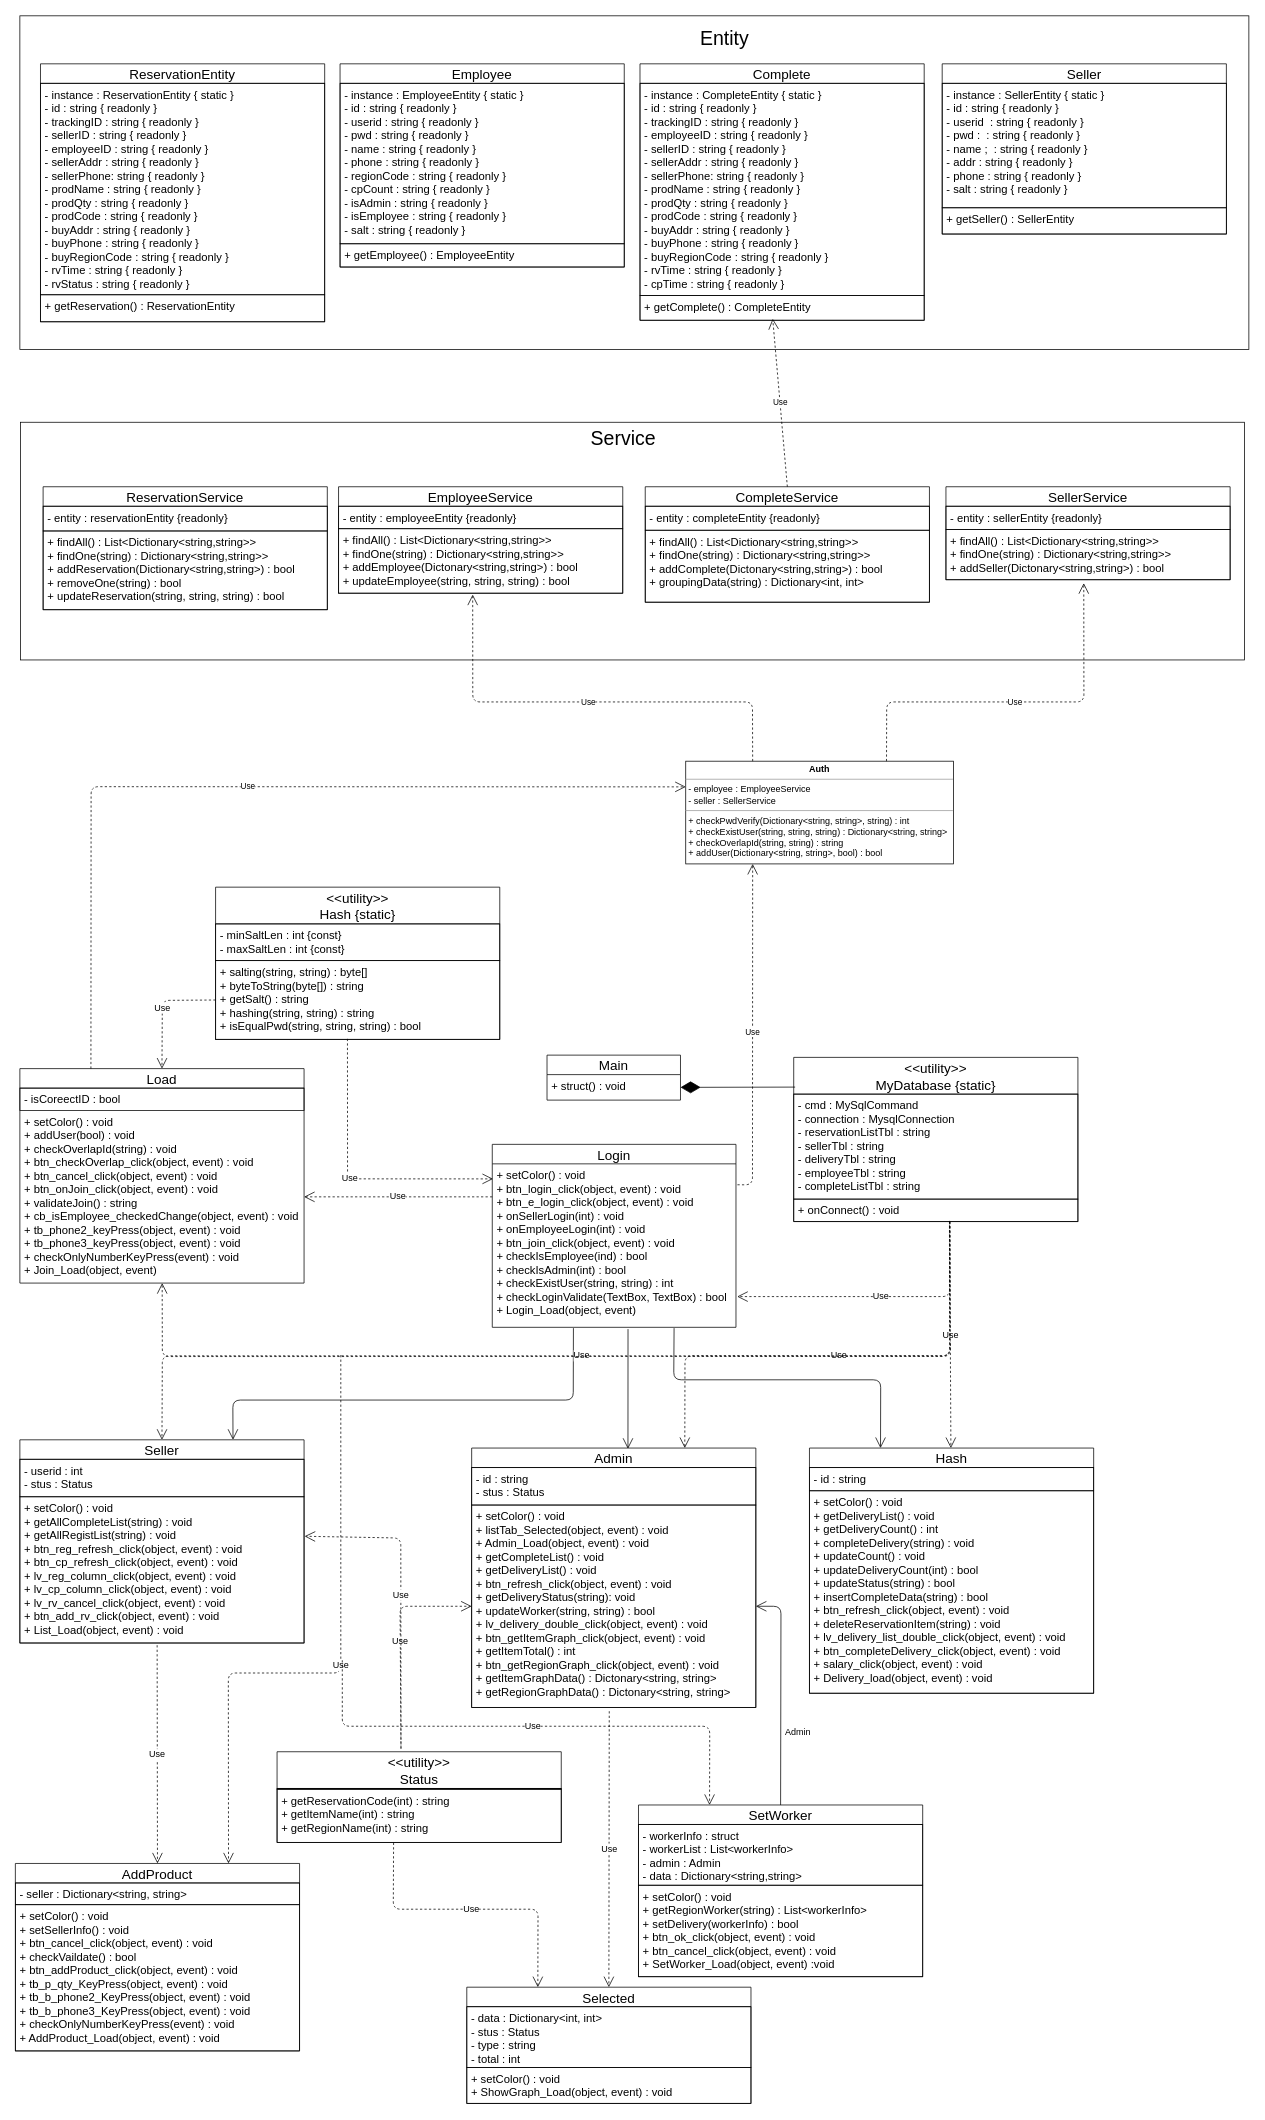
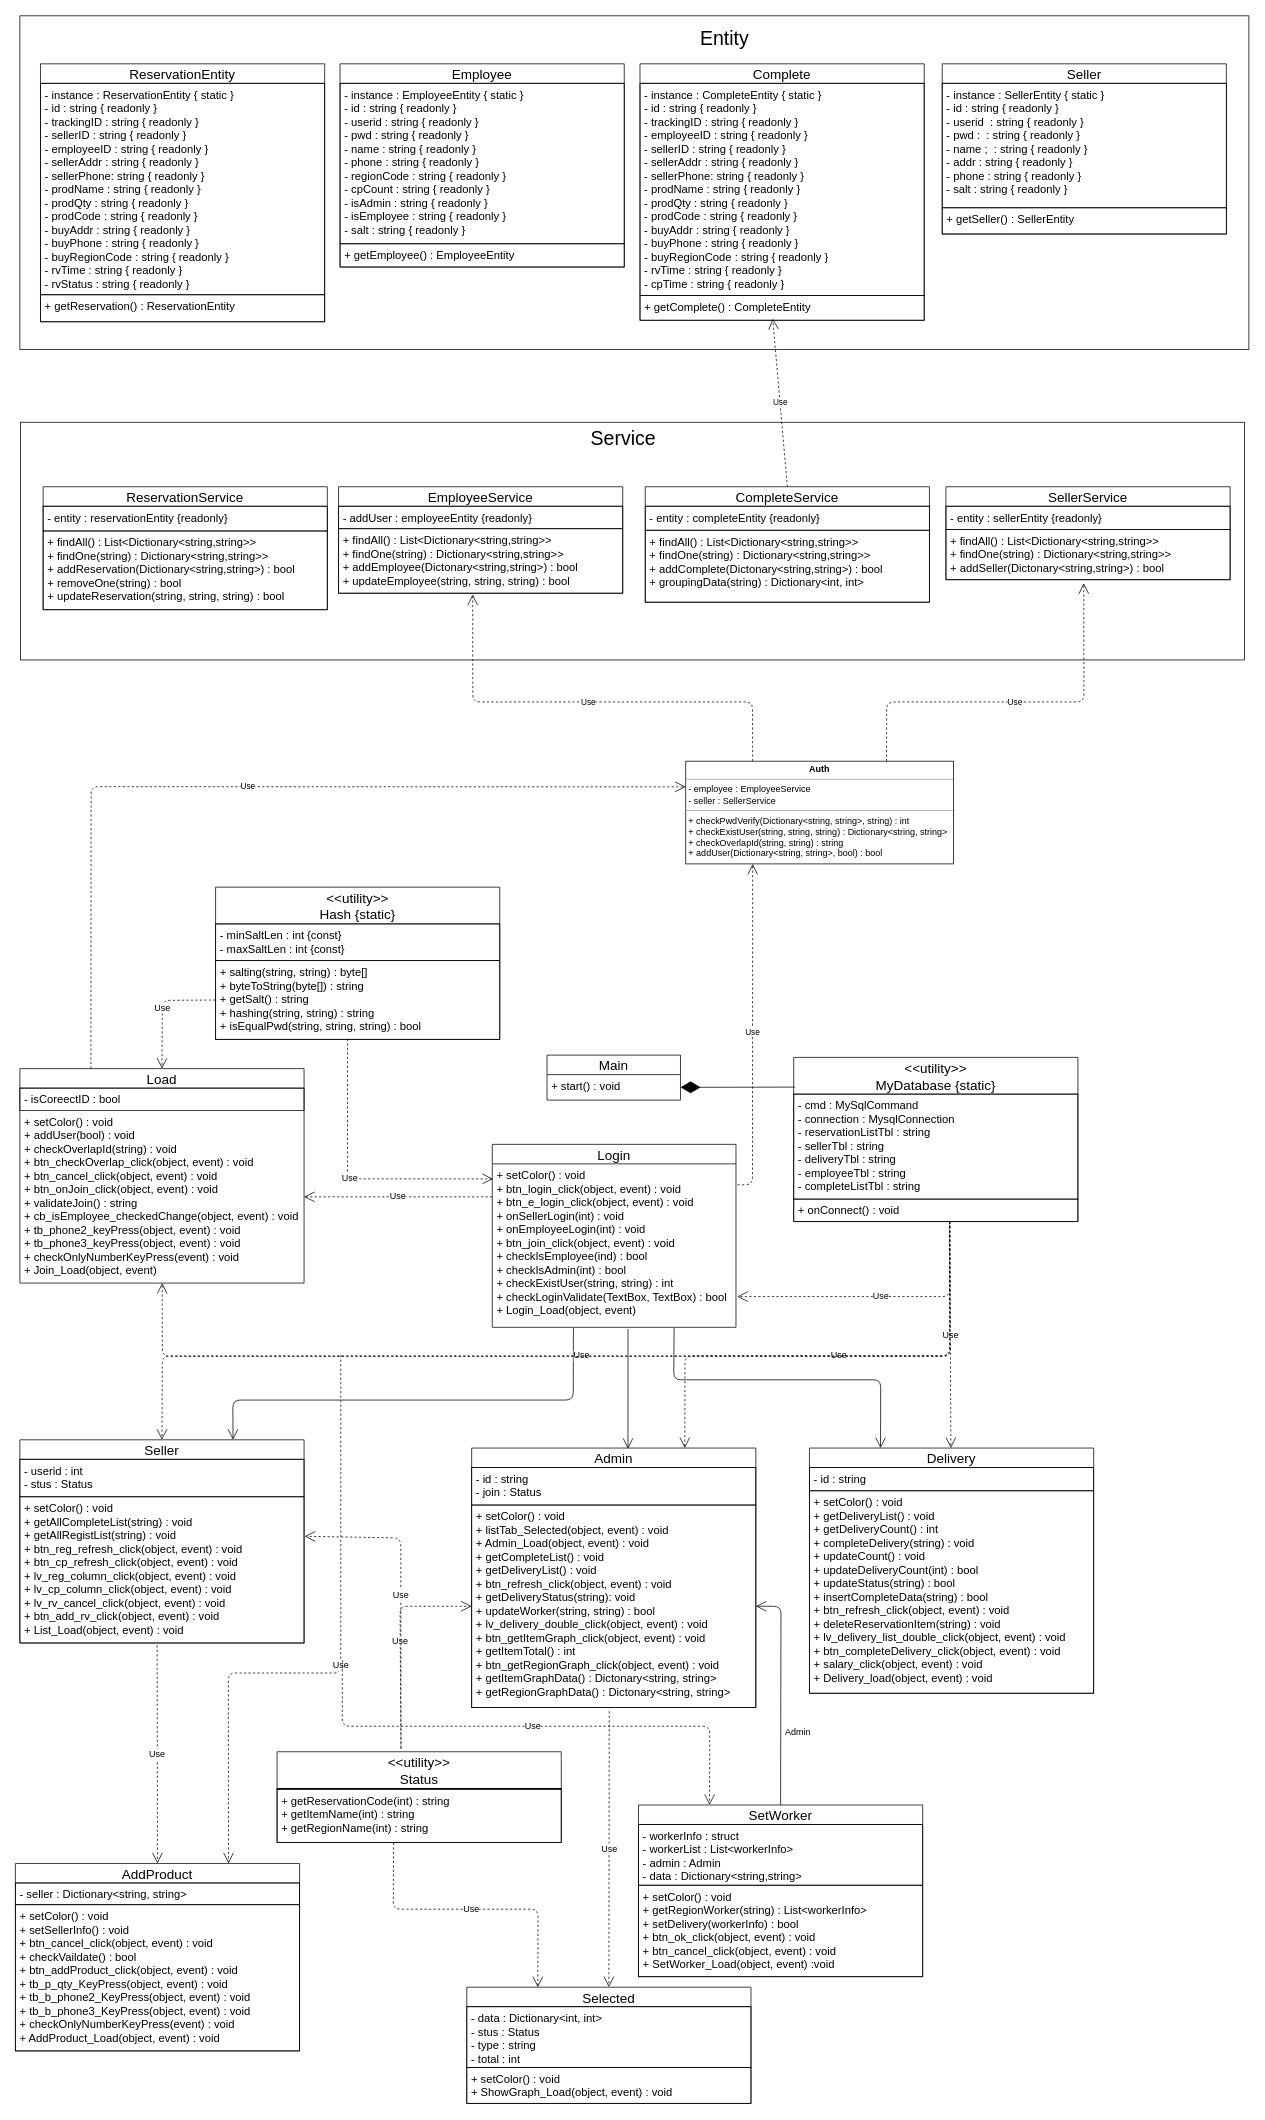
node "- entity : employeeEntity {readonly}": label "- entity : employeeEntity {readonly}" -> "- addUser : employeeEntity {readonly}"
node "+ struct() : void": label "+ struct() : void" -> "+ start() : void"
node "Hash": label "Hash" -> "Delivery"
node "- id : string - stus : Status": label "- id : string - stus : Status" -> "- id : string - join : Status"
